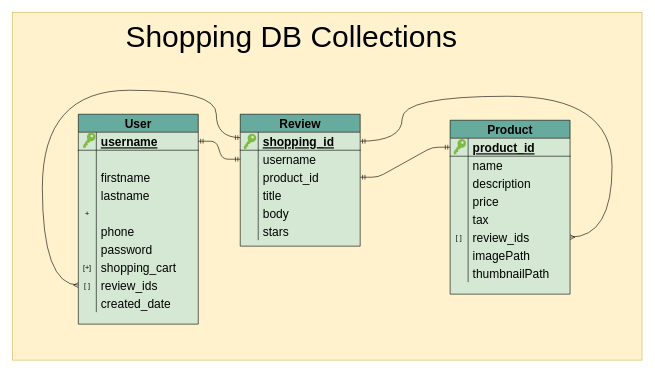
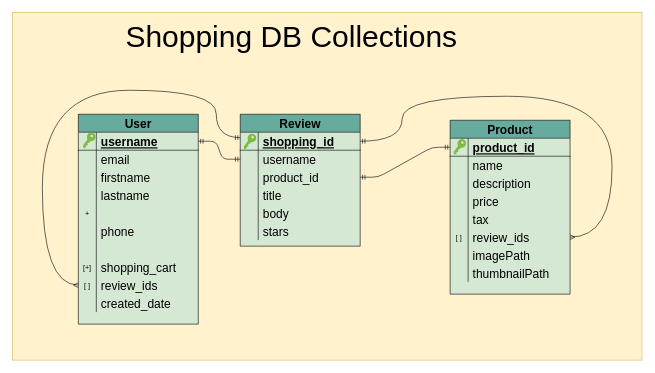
node "email": added
node "password": removed
